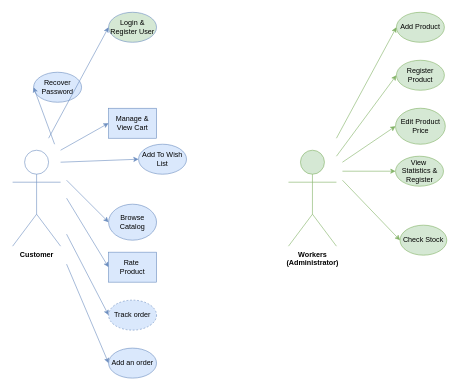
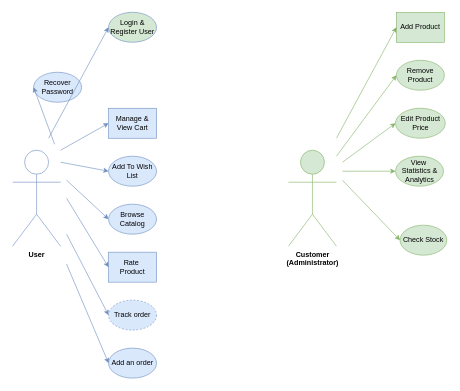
node "Add Product": shape ellipse -> rectangle
node "Register Product": label "Register Product" -> "Remove Product"
node "Edit Product Price": size 50x36 -> 50x30
node "Add To Wish List": moved (162, 159) -> (132, 171)
node "View Statistics & Register": label "View Statistics & Register" -> "View Statistics & Analytics"
node "Browse Catalog": size 48x36 -> 48x30
node "Customer": label "Customer" -> "User"
node "Workers (Administrator)": label "Workers (Administrator)" -> "Customer (Administrator)"
